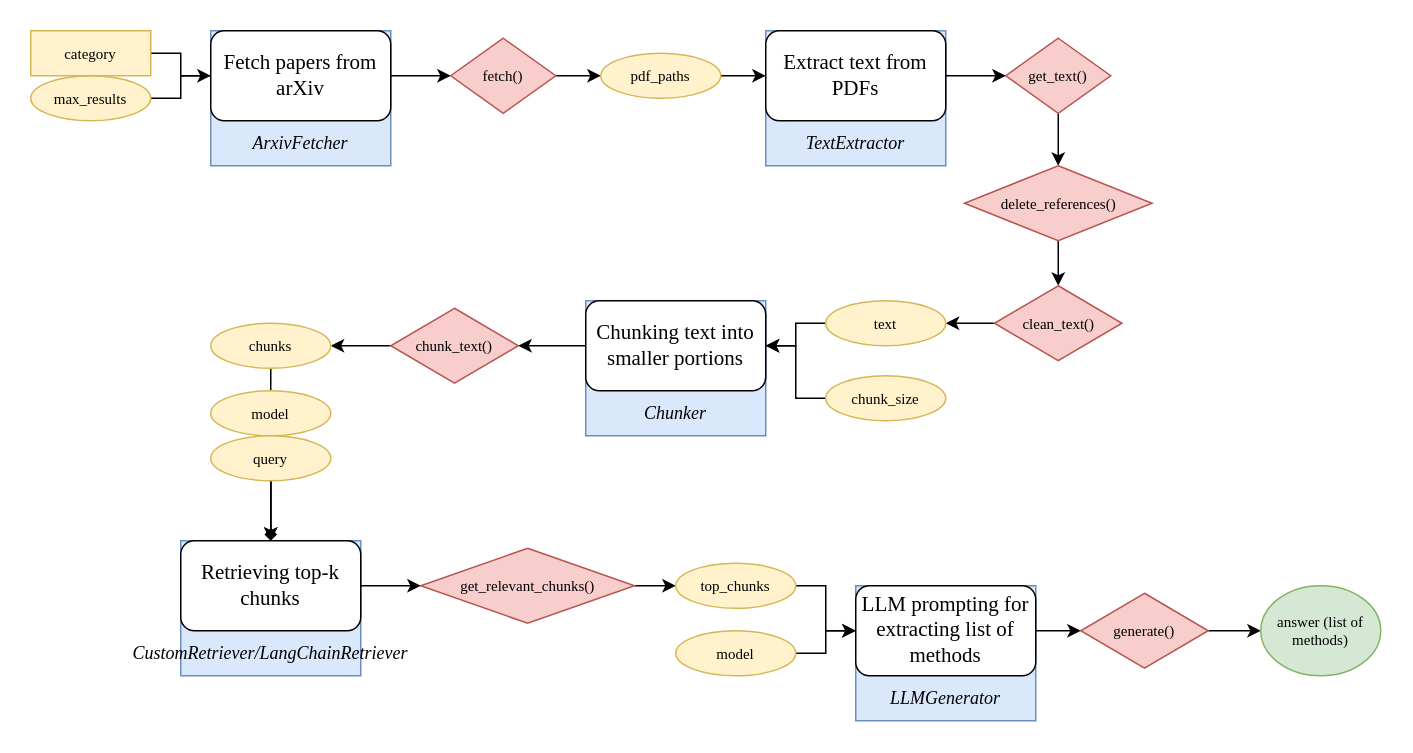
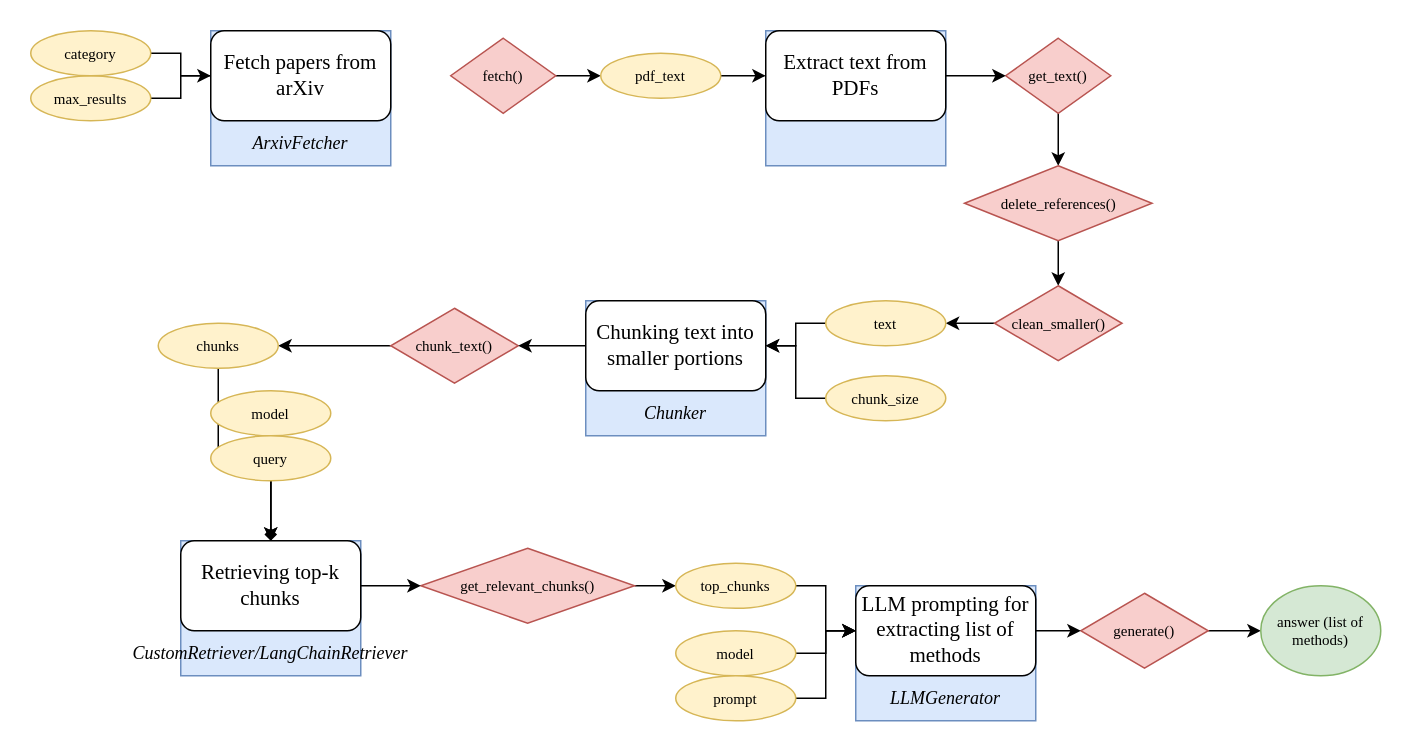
node "category": shape rectangle -> ellipse
edge "Fetch papers from arXiv" -> "fetch()": removed
node "pdf_paths": label "pdf_paths" -> "pdf_text"
node "TextExtractor": removed
node "clean_text()": label "clean_text()" -> "clean_smaller()"
node "chunks": moved (271, 346) -> (218, 346)
edge "prompt" -> "LLM prompting for extracting list of methods": added
node "prompt": added
